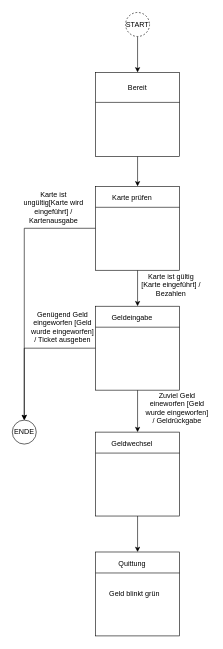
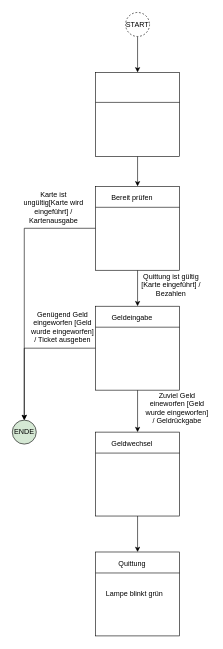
node "Bereit": removed
node "Karte prüfen": label "Karte prüfen" -> "Bereit prüfen"
node "Karte ist gültig [Karte eingeführt] / Bezahlen": label "Karte ist gültig [Karte eingeführt] / Bezahlen" -> "Quittung ist gültig [Karte eingeführt] / Bezahlen"
node "ENDE": fillcolor #ffffff -> #d5e8d4
node "Geld blinkt grün": label "Geld blinkt grün" -> "Lampe blinkt grün"
